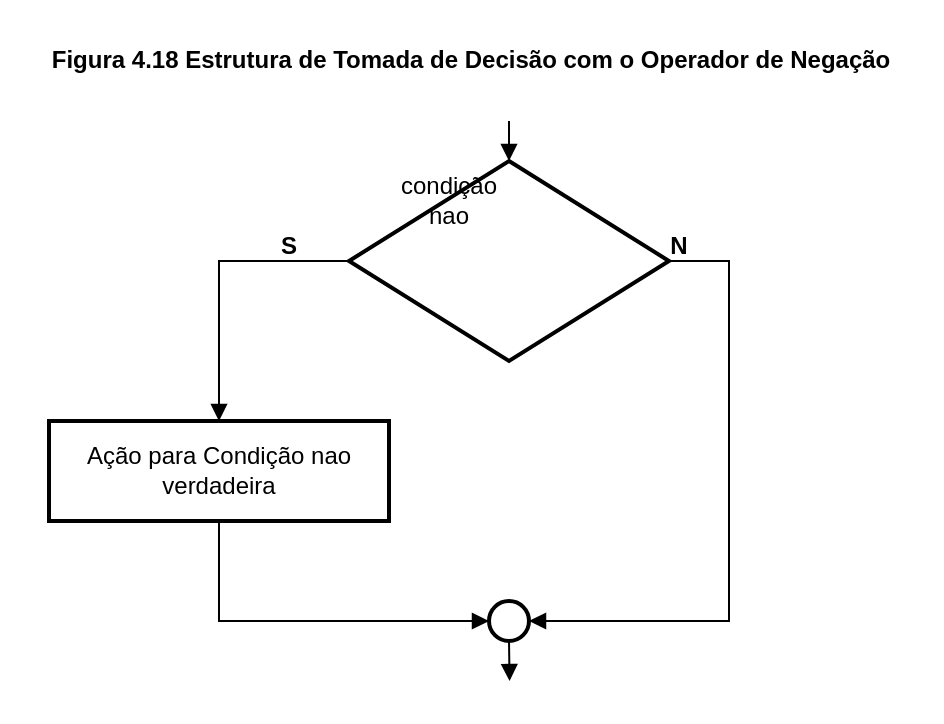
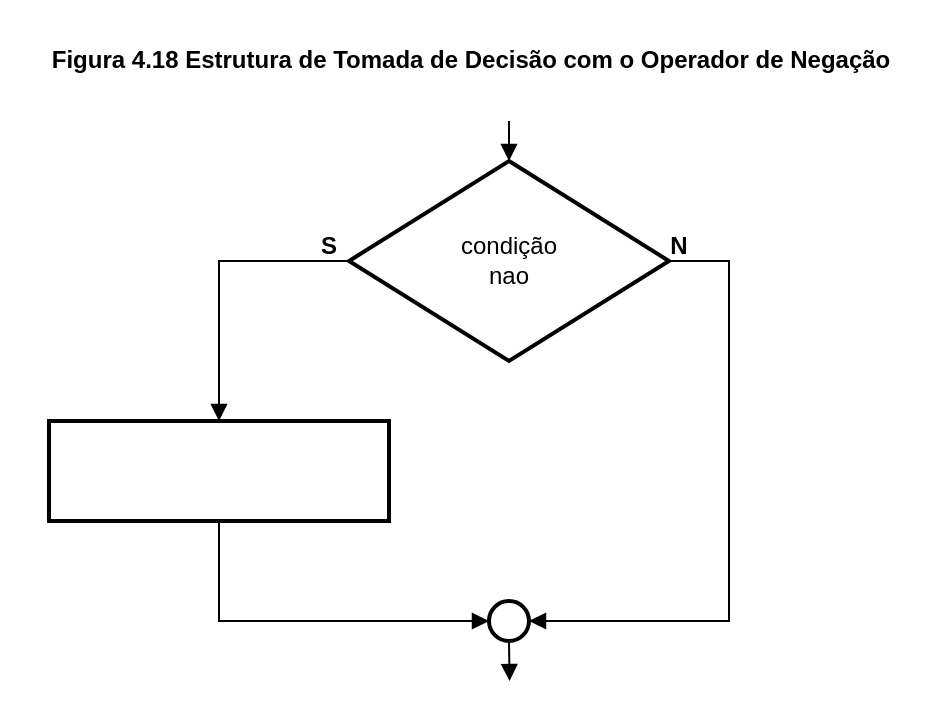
node "condição nao": moved (449, 201) -> (509, 261)
node "S": moved (289, 247) -> (329, 247)
node "Ação para Condição nao verdadeira": removed
